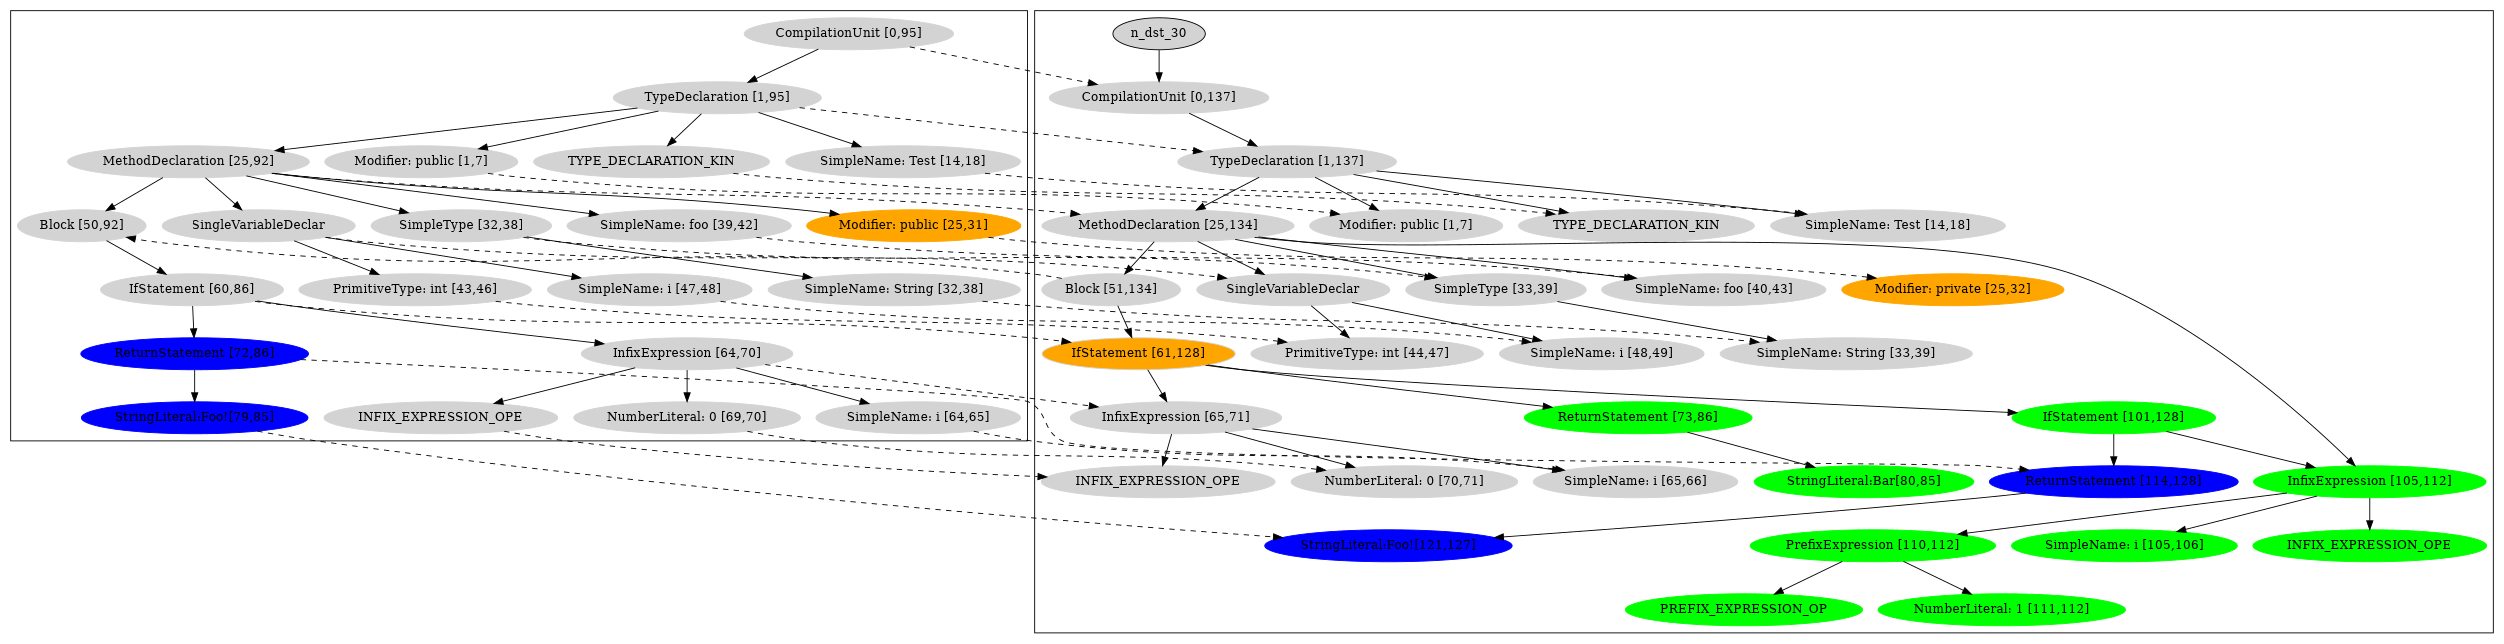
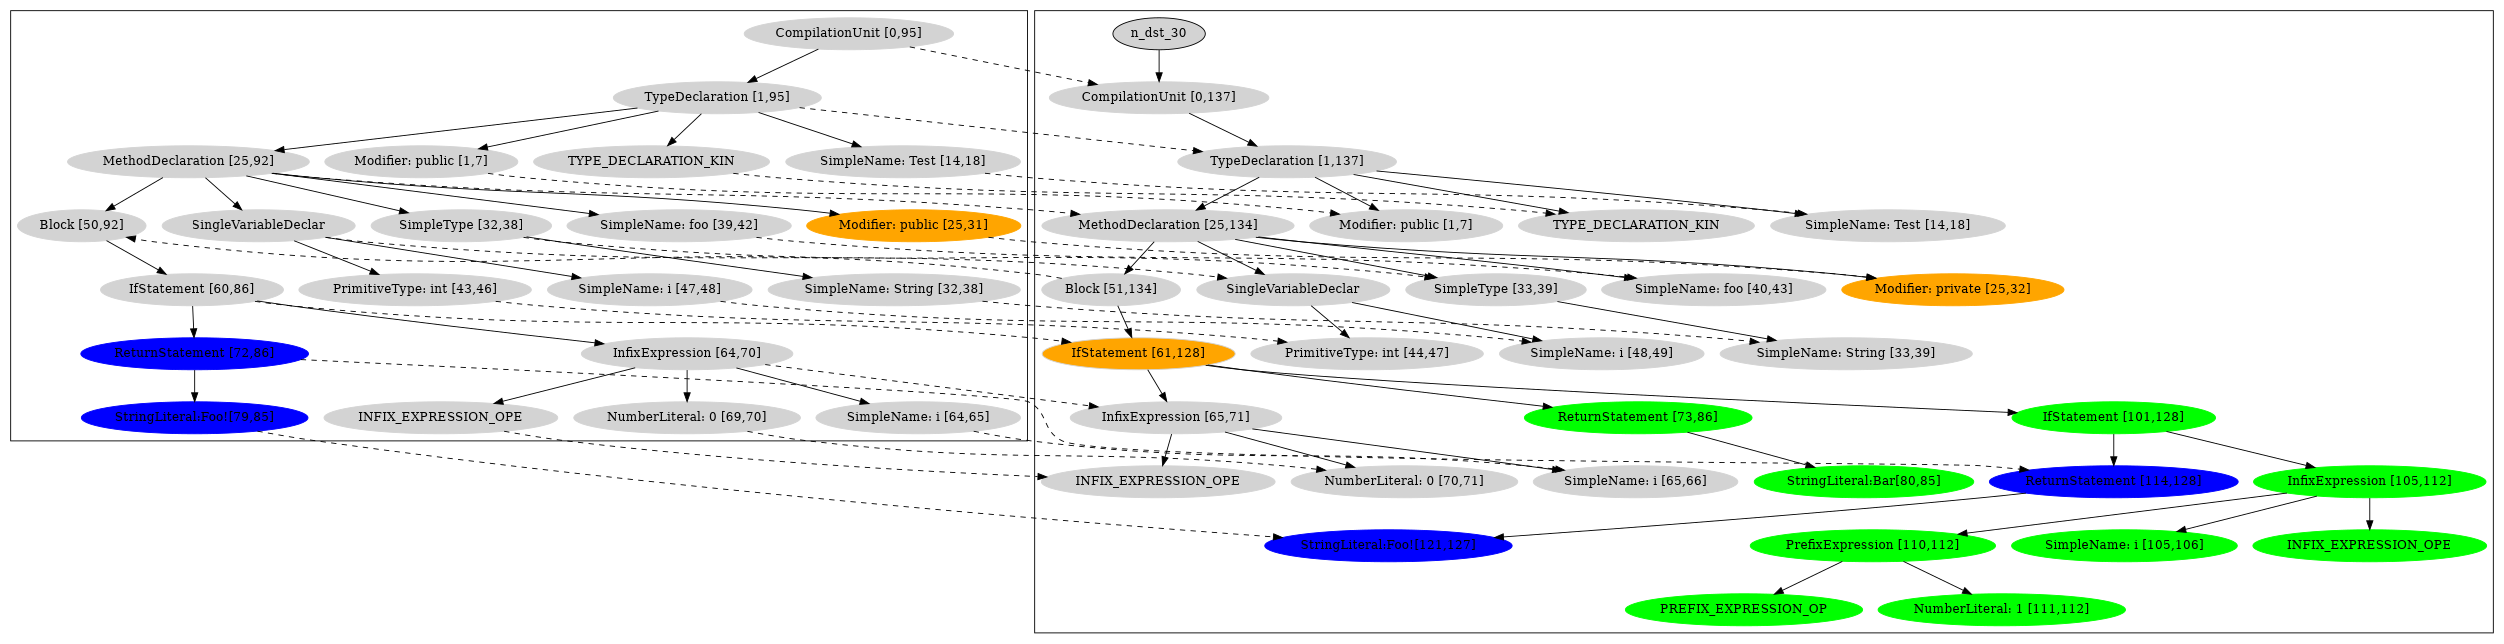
edge "MethodDeclaration [25,134]" -> "InfixExpression [105,112]": now "MethodDeclaration [25,134]" -> "Modifier: private [25,32]"
